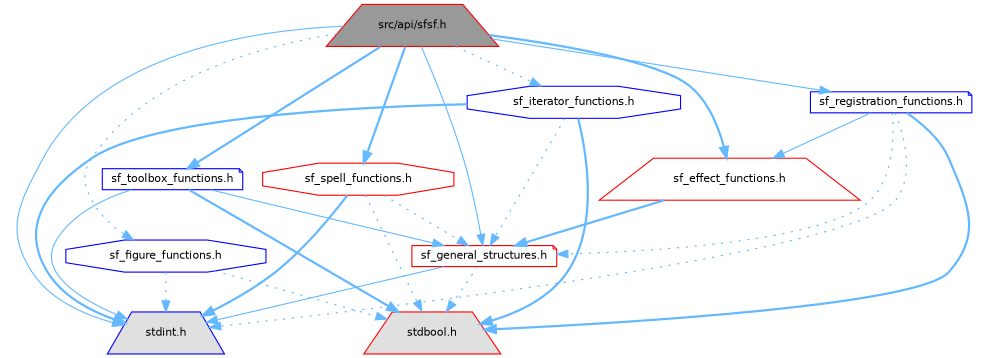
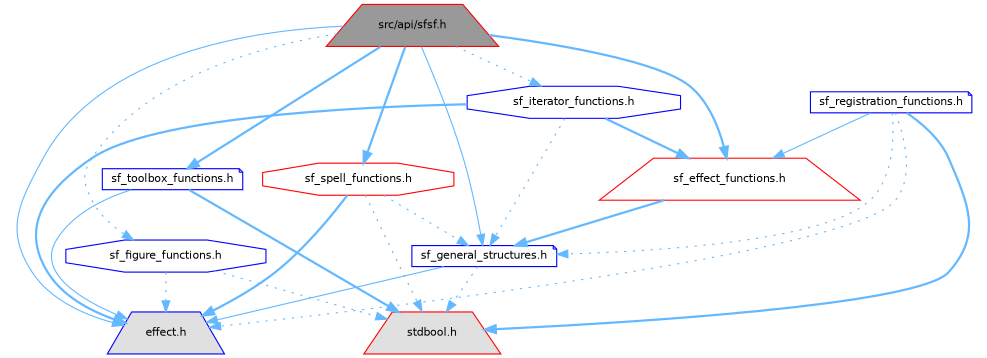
edge "src/api/sfsf.h" -> "sf_registration_functions.h": removed
edge "sf_toolbox_functions.h" -> "sf_general_structures.h": removed
edge "sf_iterator_functions.h" -> "stdbool.h": now "sf_iterator_functions.h" -> "sf_effect_functions.h"
node "sf_general_structures.h": color red -> blue
node "stdint.h": label "stdint.h" -> "effect.h"
